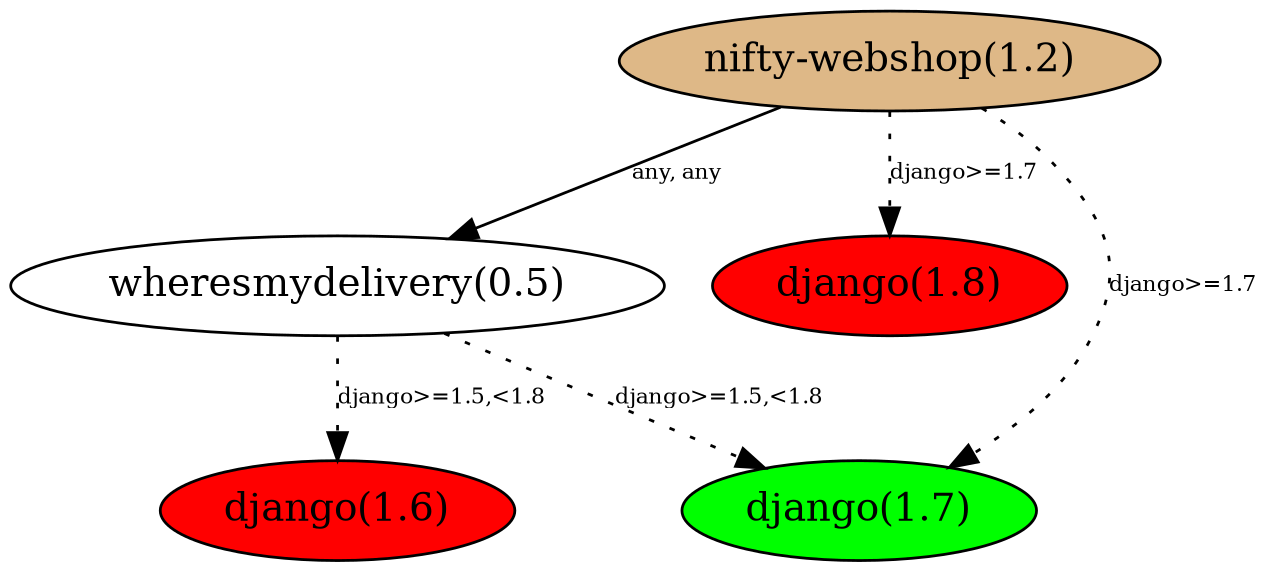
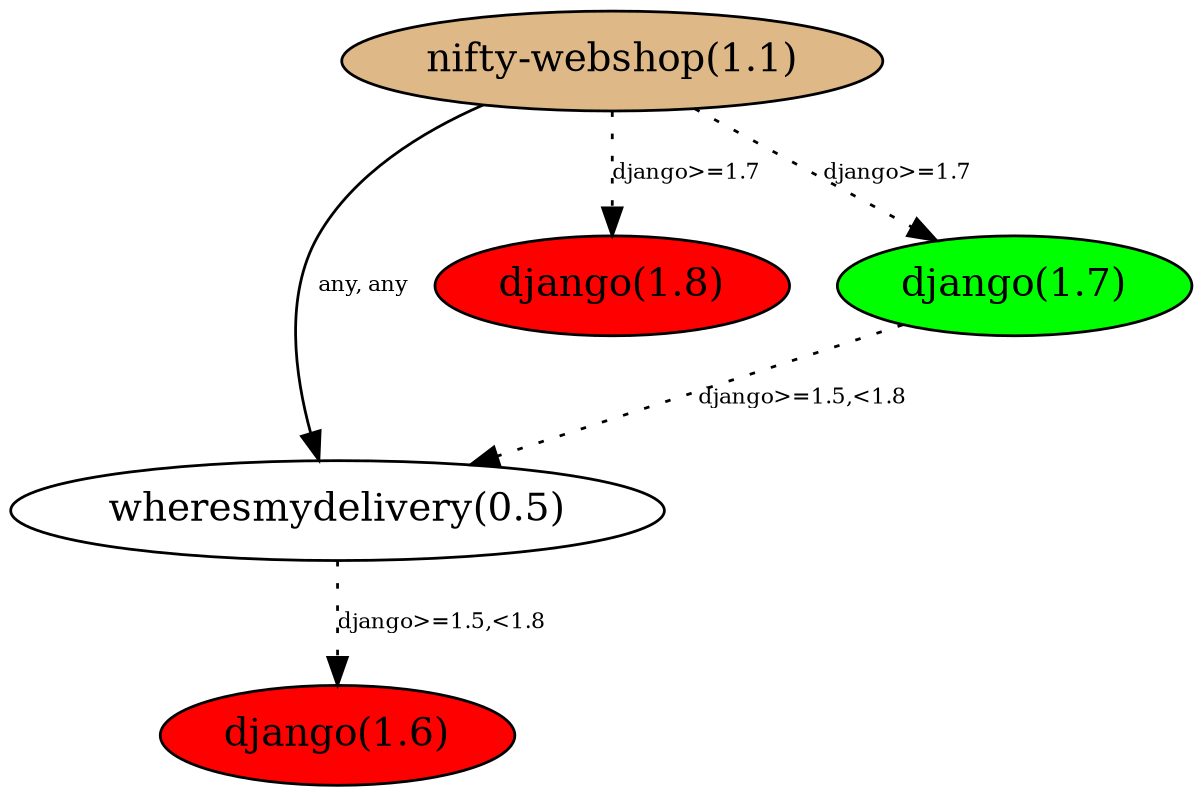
node "nifty-webshop(1.2)": label "nifty-webshop(1.2)" -> "nifty-webshop(1.1)"
edge "wheresmydelivery(0.5)" -> "django(1.7)": reversed
